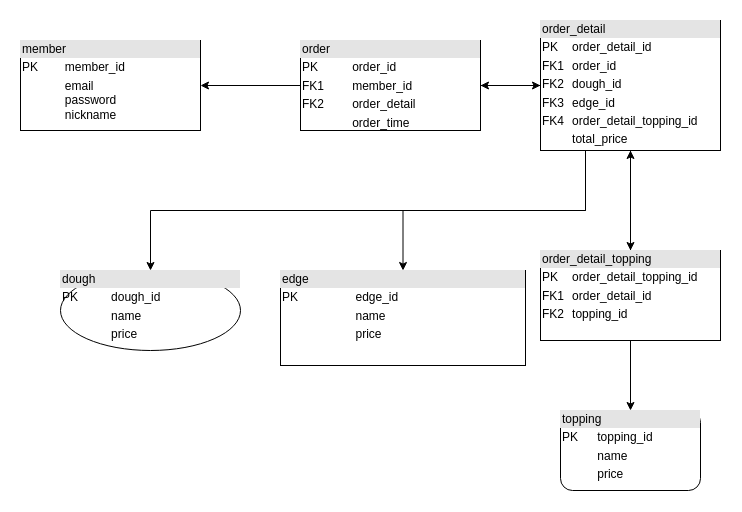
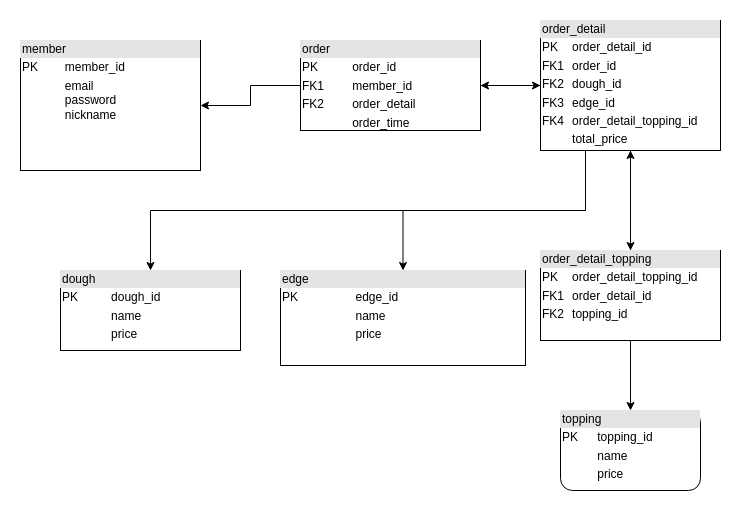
node "member PK member_id email password nickname": size 180x90 -> 180x130
node "dough PK dough_id name price": shape ellipse -> rectangle
